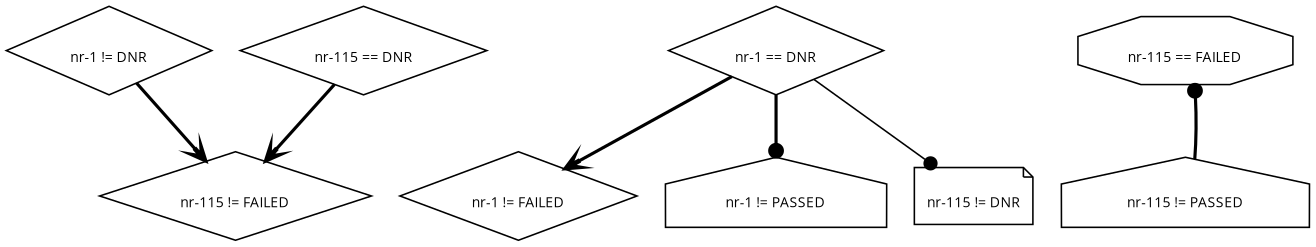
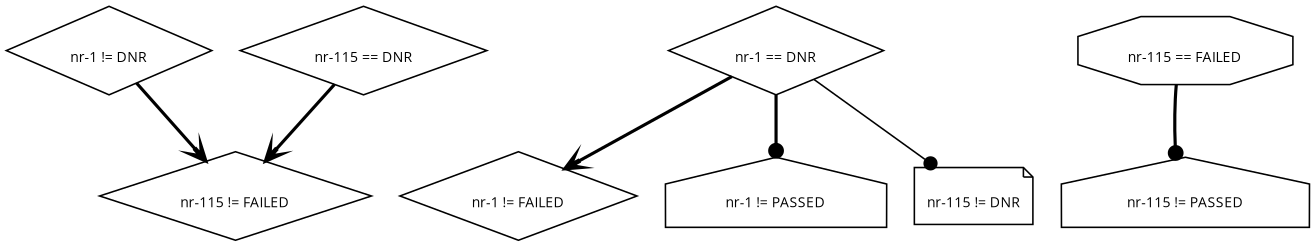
edge "nr-115 != PASSED" -> "nr-115 == FAILED": reversed
